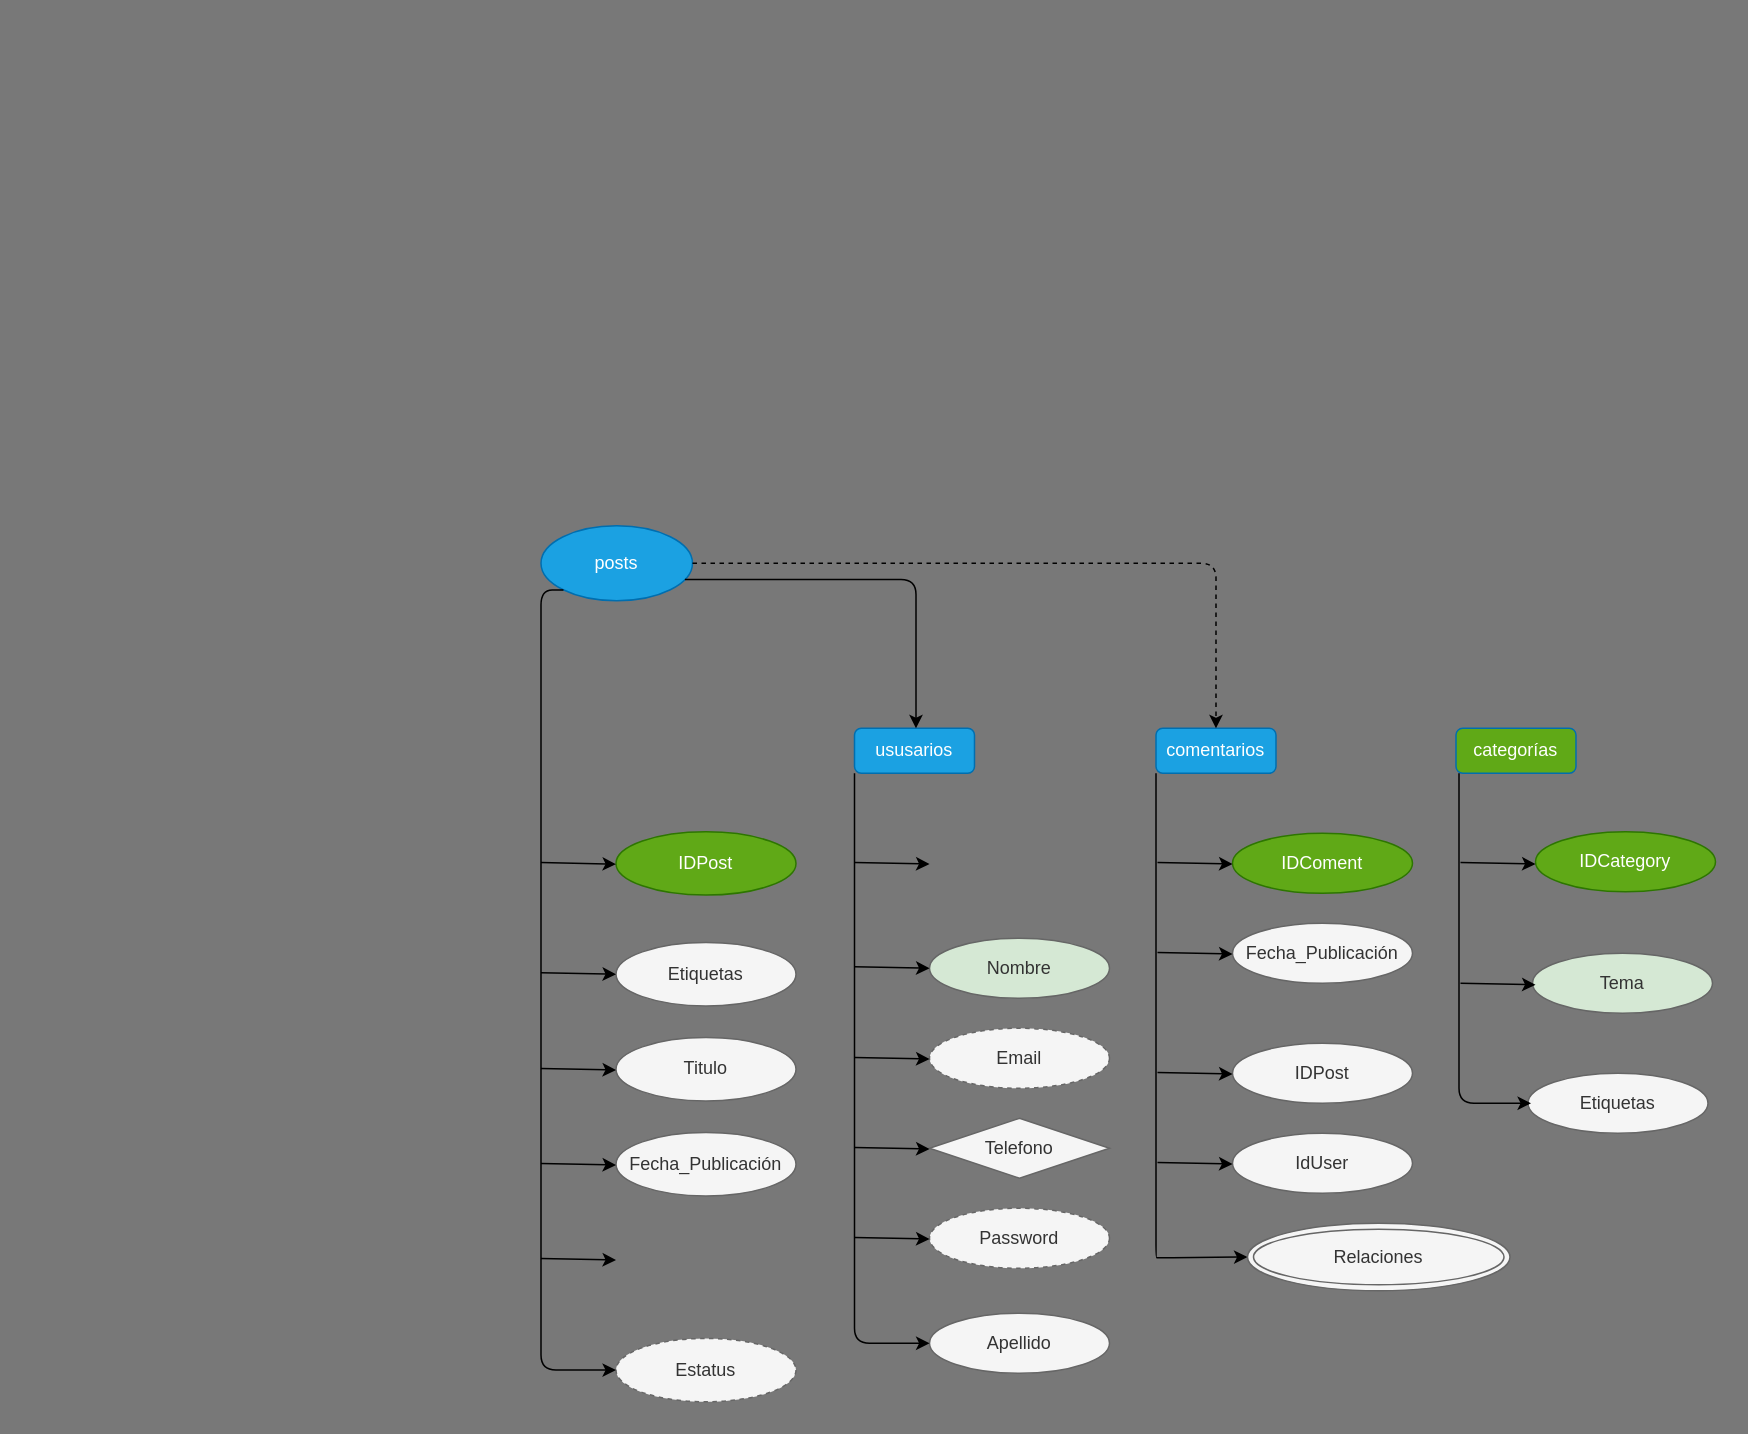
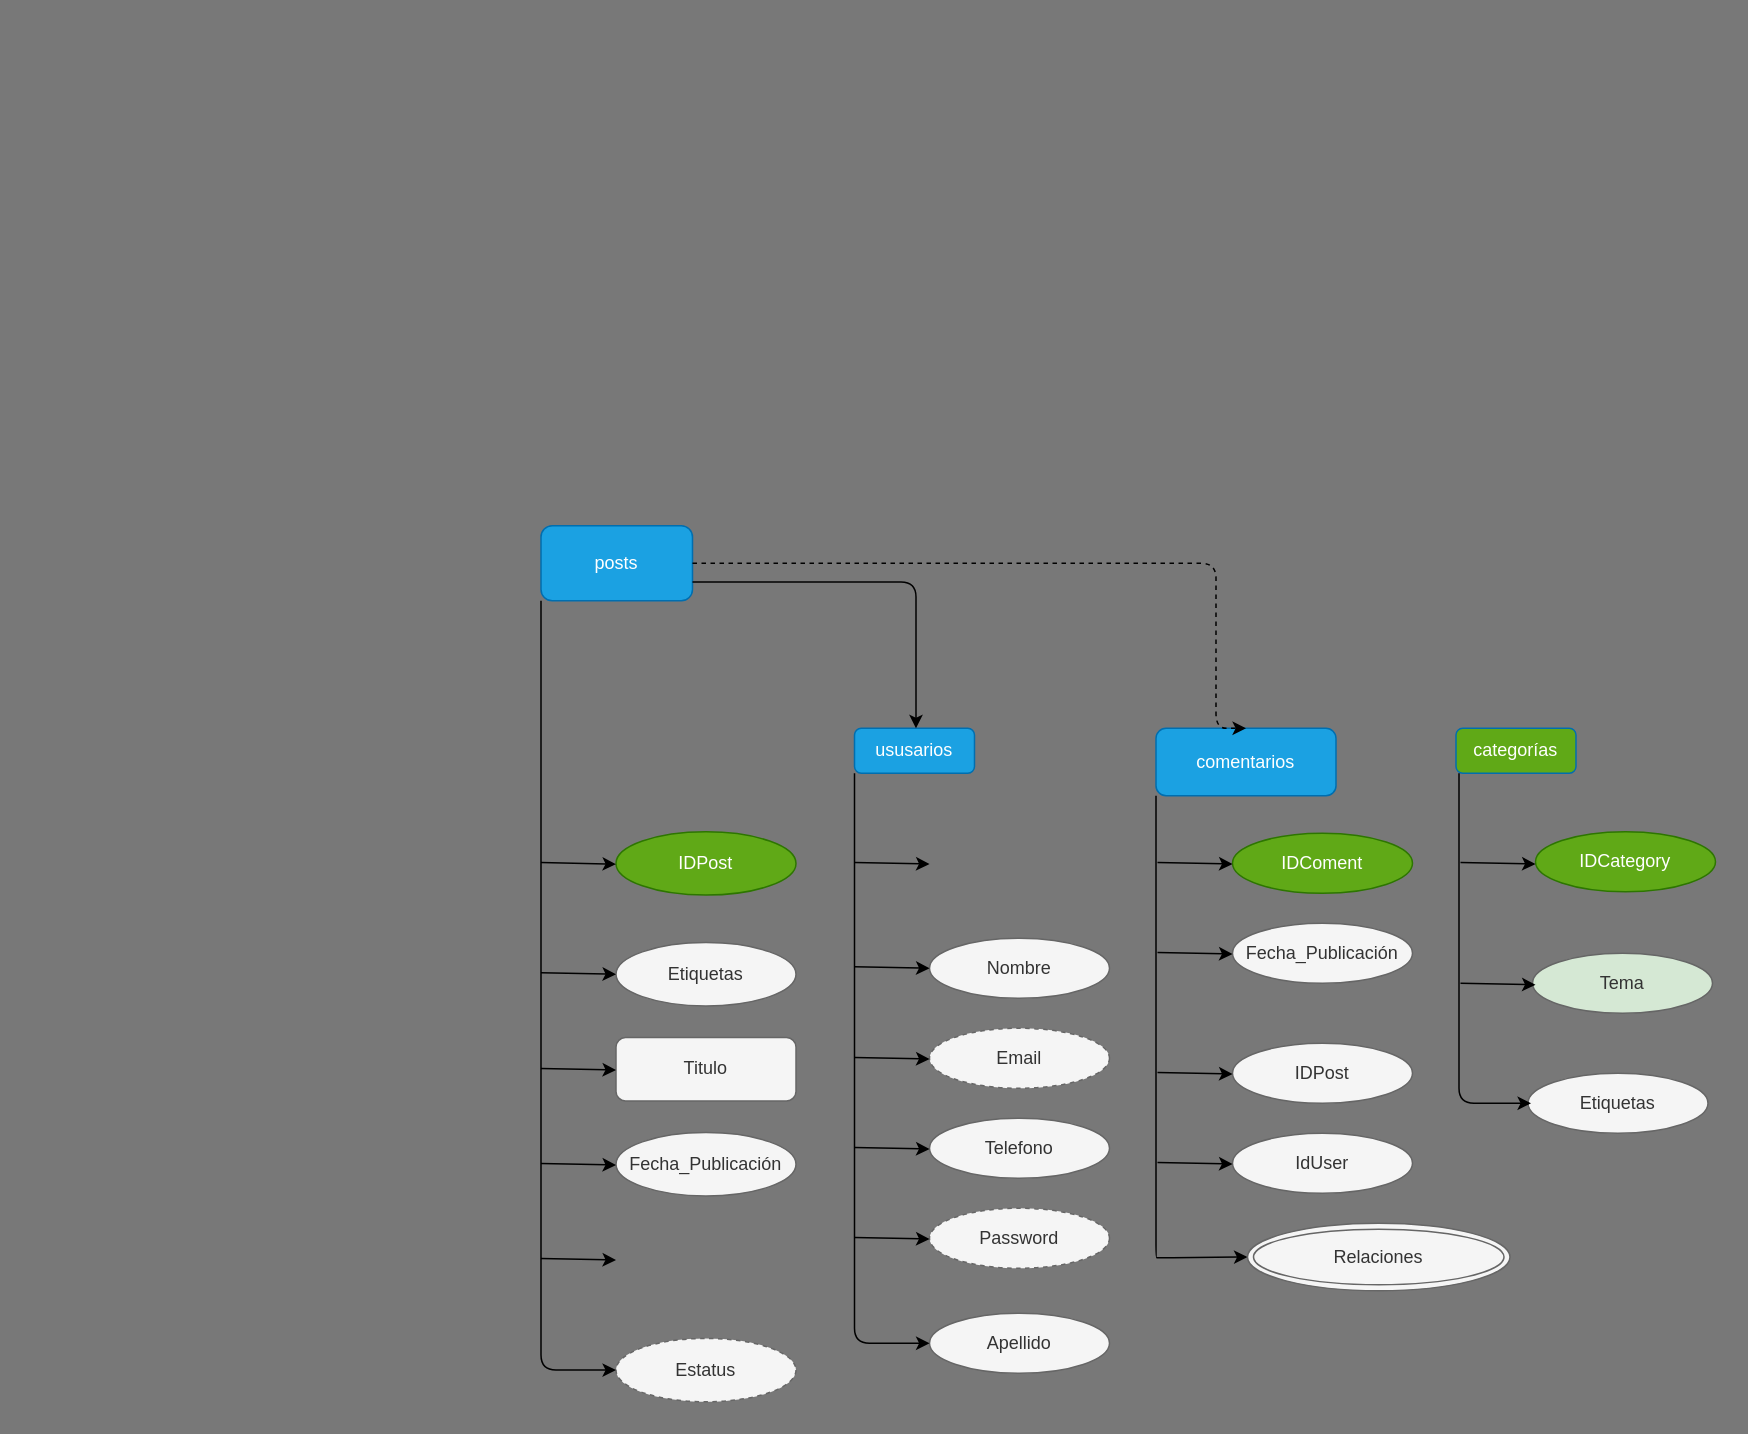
node "posts": shape ellipse -> rounded rectangle
node "comentarios": size 120x45 -> 180x68
node "Nombre": fillcolor #d5e8d4 -> #f5f5f5
node "Titulo": shape ellipse -> rounded rectangle
node "Telefono": shape diamond -> ellipse
